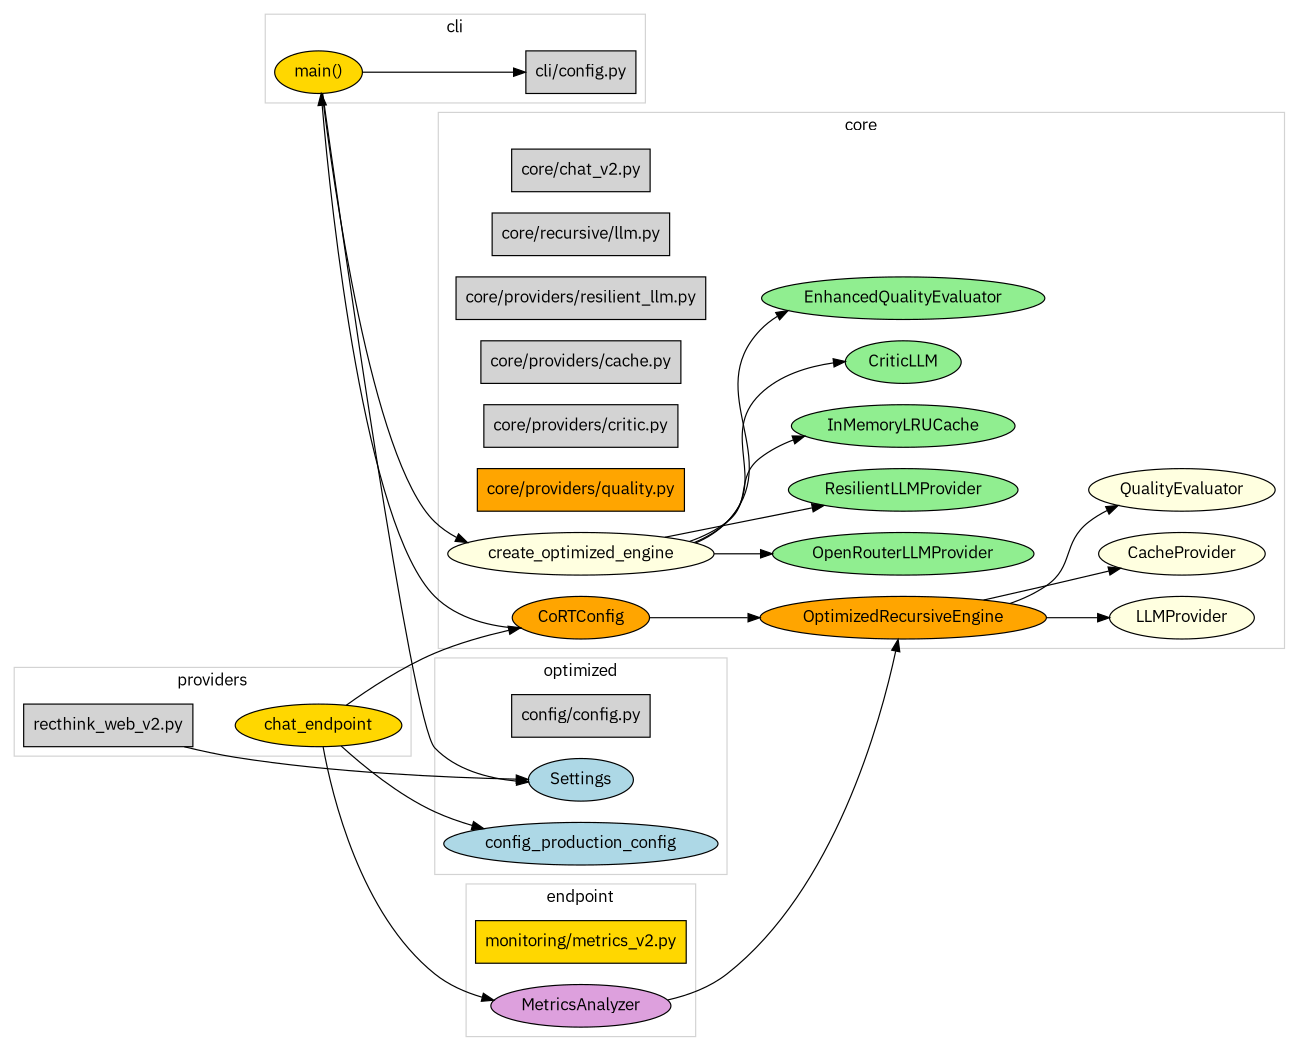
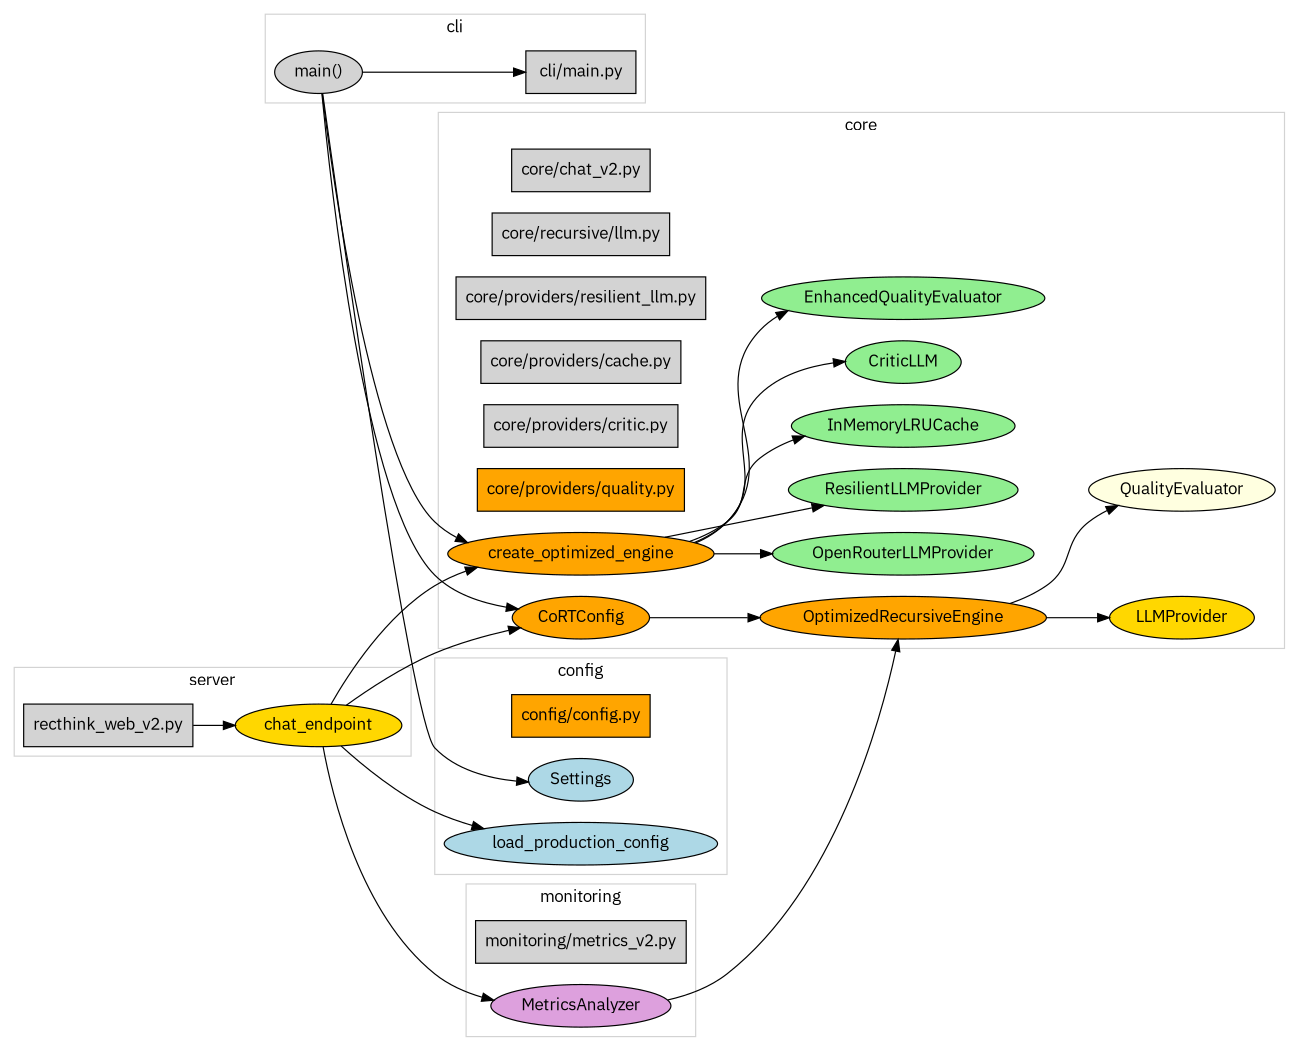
node "main()": fillcolor gold -> lightgray
node "cli/config.py": label "cli/config.py" -> "cli/main.py"
edge "CoRTConfig" -> "main()": reversed
node "create_optimized_engine": fillcolor lightyellow -> orange
node "CacheProvider": removed
node "LLMProvider": fillcolor lightyellow -> gold
edge "chat_endpoint" -> "create_optimized_engine": added
cluster "optimized": label "optimized" -> "config"
cluster "providers": label "providers" -> "server"
node "config/config.py": fillcolor lightgray -> orange
edge "recthink_web_v2.py" -> "Settings": now "recthink_web_v2.py" -> "chat_endpoint"
node "config_production_config": label "config_production_config" -> "load_production_config"
cluster "endpoint": label "endpoint" -> "monitoring"
node "monitoring/metrics_v2.py": fillcolor gold -> lightgray
